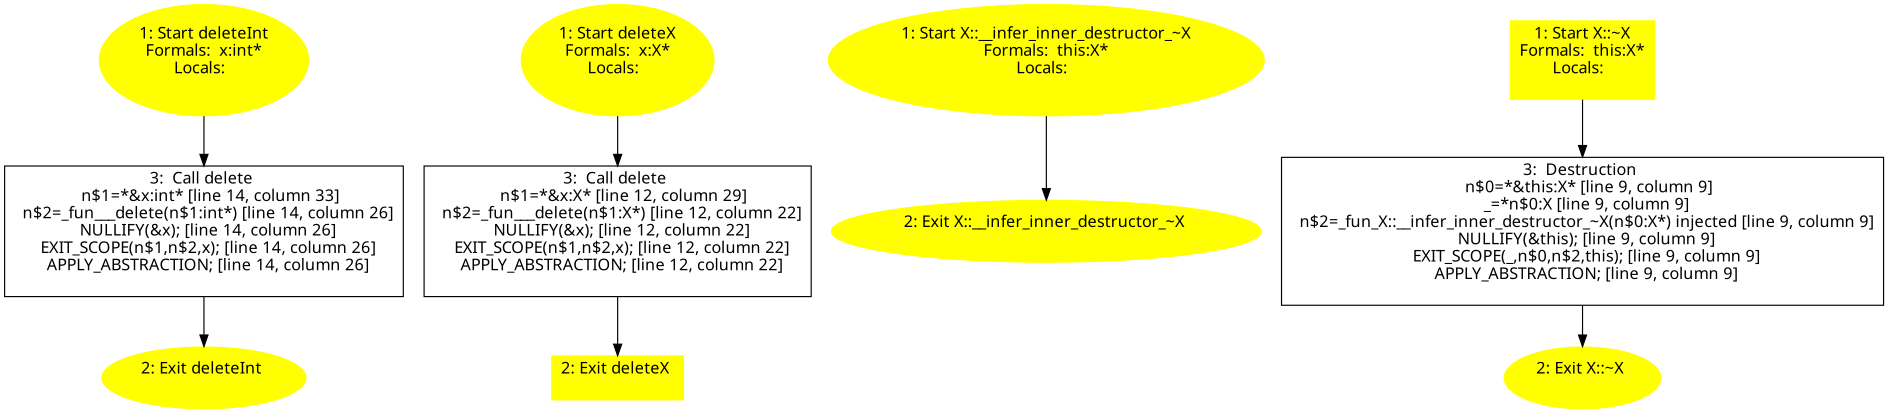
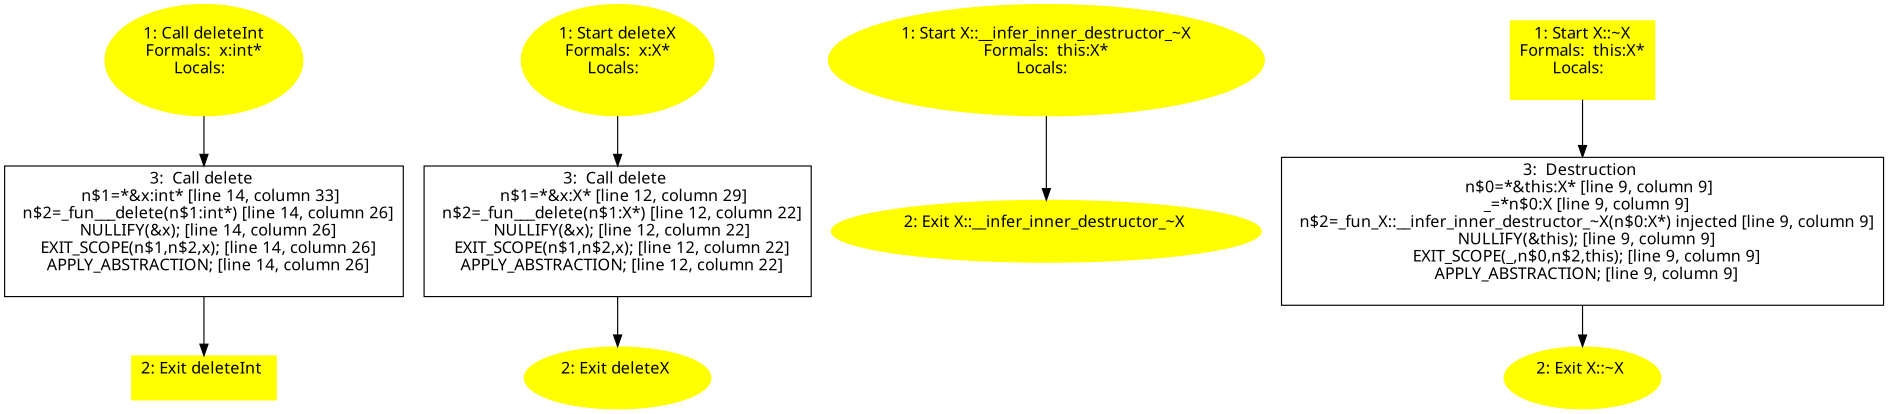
node "1: Start deleteInt Formals:  x:int* Locals:": label "1: Start deleteInt Formals:  x:int* Locals:" -> "1: Call deleteInt Formals:  x:int* Locals:"
node "2: Exit deleteInt": shape ellipse -> box
node "2: Exit deleteX": shape box -> ellipse
